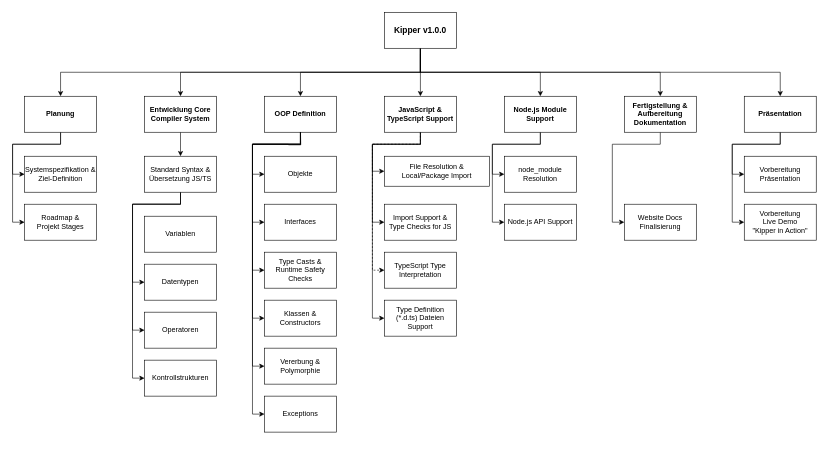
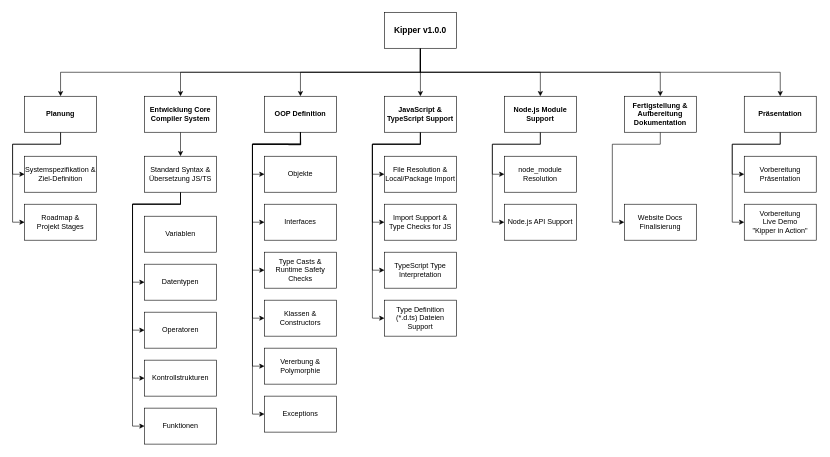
node "File Resolution &Local/Package Import": size 105x30 -> 72x36
edge "JavaScript & TypeScript Support" -> "TypeScript Type Interpretation": style dashed -> solid
edge "Standard Syntax & Übersetzung JS/TS" -> "Funktionen": added
node "Funktionen": added
